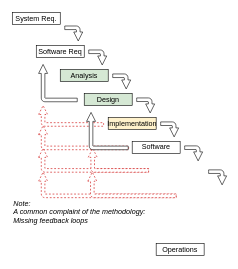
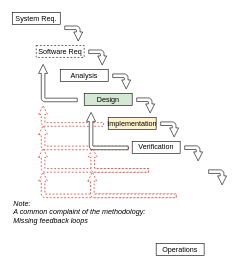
node "Software Req": style solid -> dashed
node "Analysis": fillcolor #d5e8d4 -> #ffffff
node "Software": label "Software" -> "Verification"
